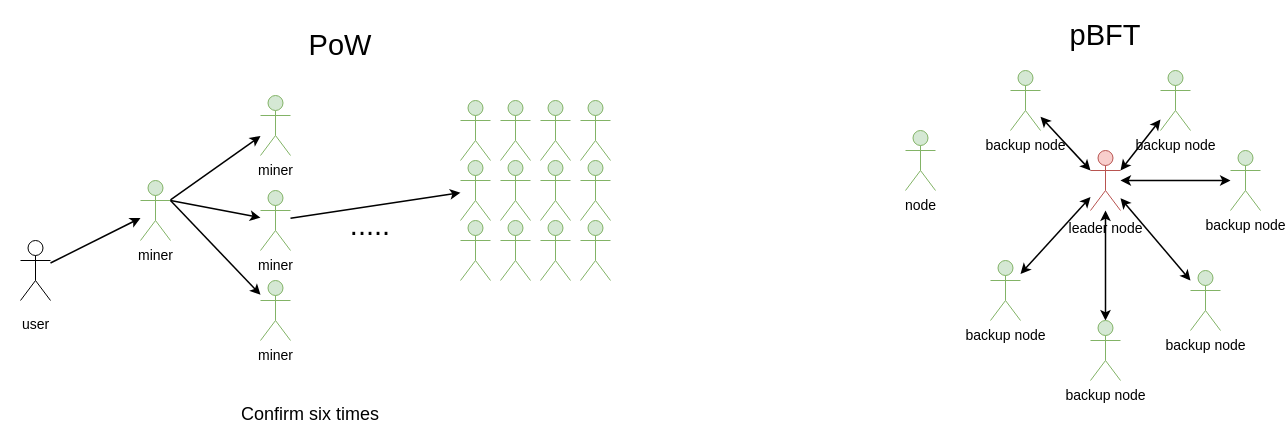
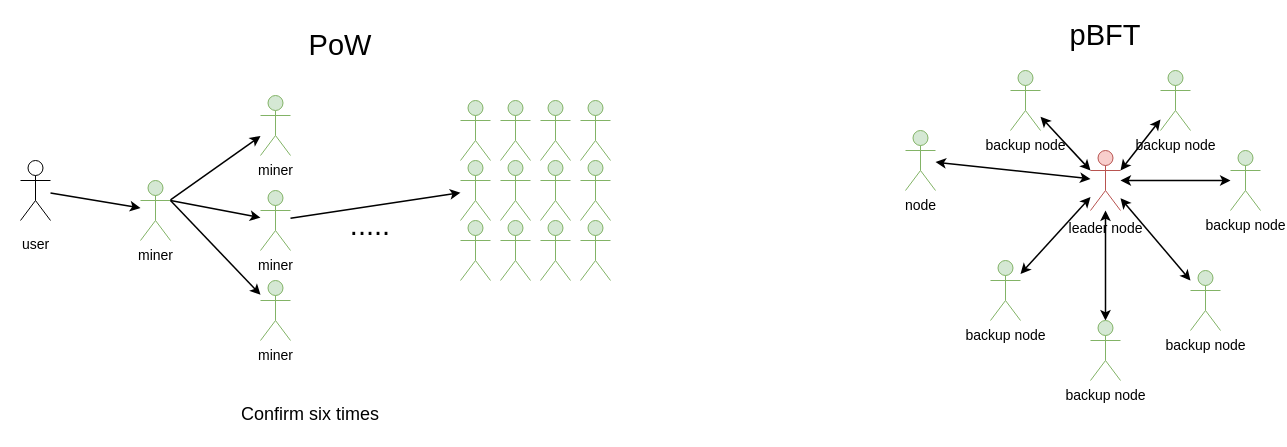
edge "node" -- "leader node": added
node "user": moved (36, 271) -> (36, 191)
